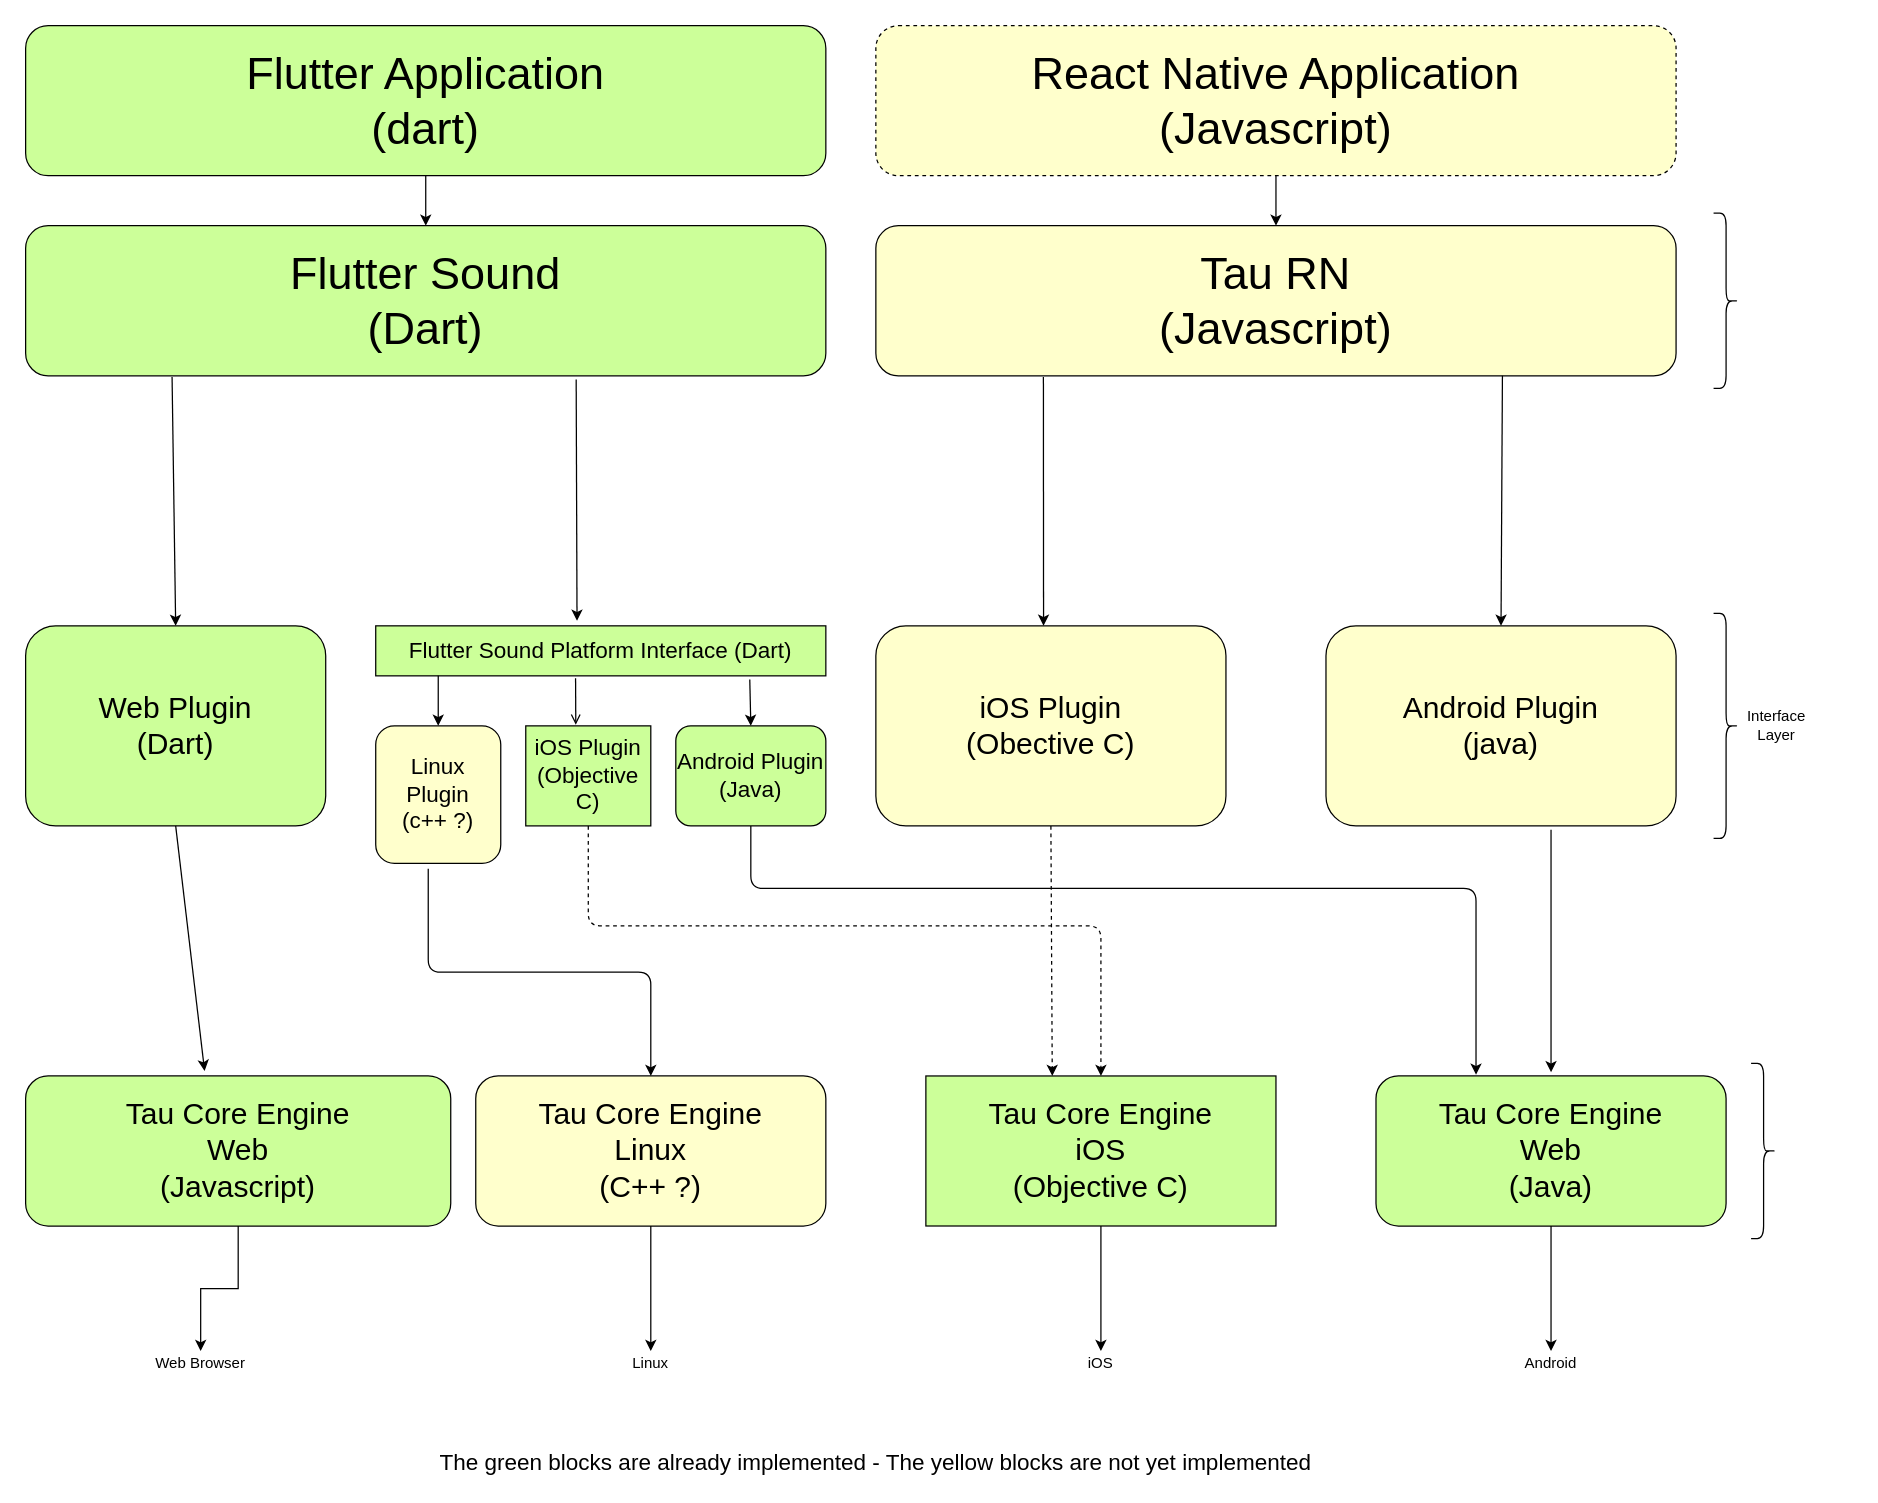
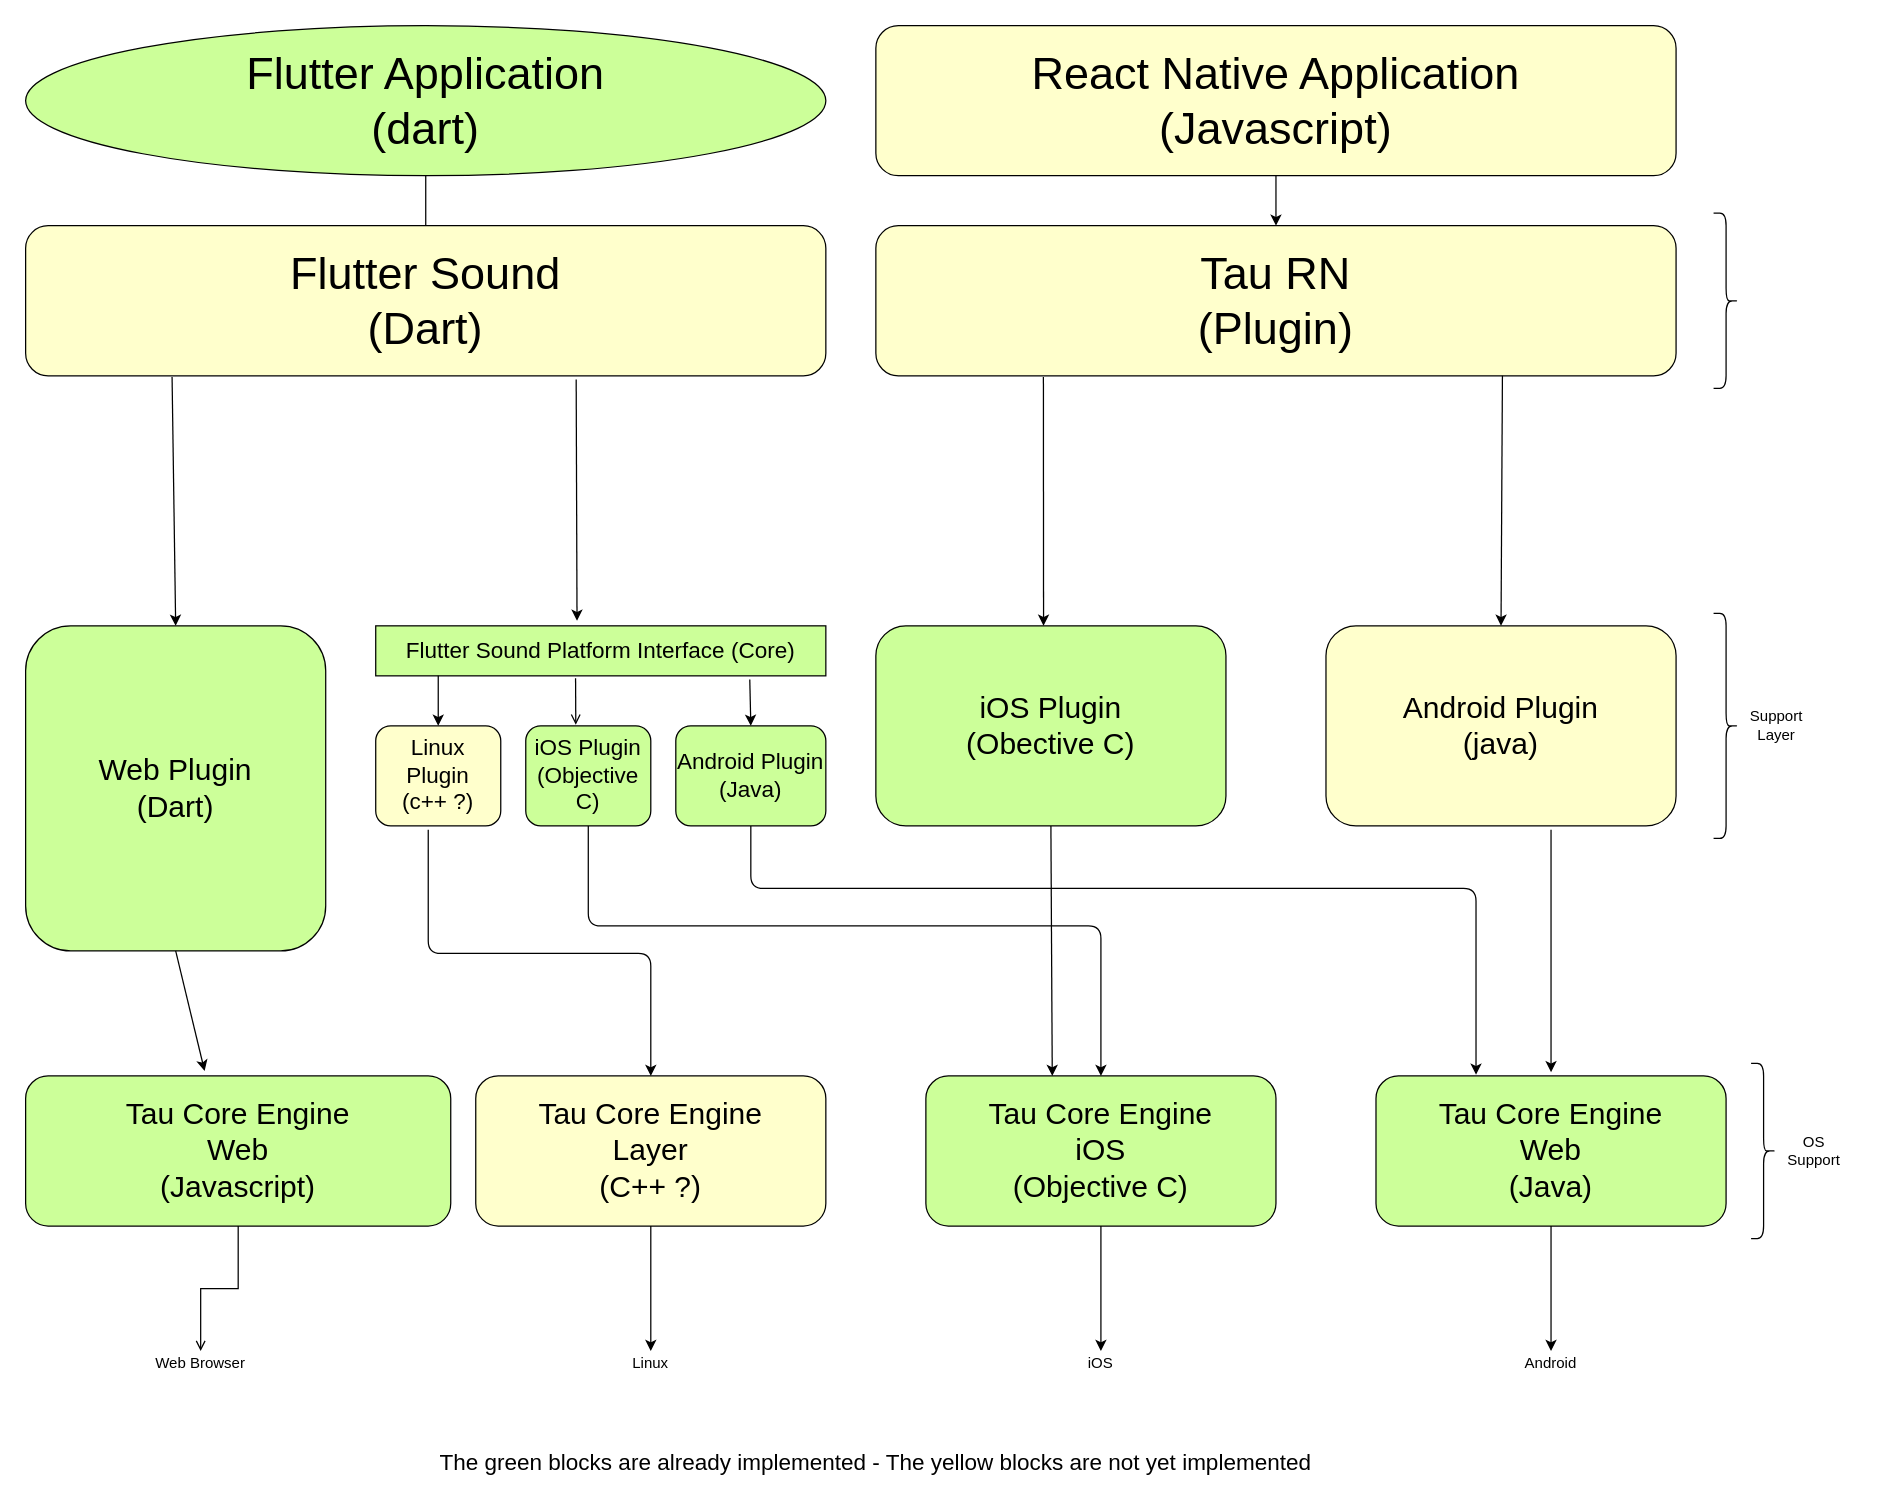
node "Flutter Application (dart)": shape rounded rectangle -> ellipse
node "React Native Application (Javascript)": style dashed -> solid
edge "Flutter Application (dart)" -> "Flutter Sound (Dart)": arrowhead classic -> none
node "Flutter Sound (Dart)": fillcolor #ccff99 -> #ffffcc
node "Tau RN (Javascript)": label "Tau RN (Javascript)" -> "Tau RN (Plugin)"
node "Flutter Sound Platform Interface (Dart)": label "Flutter Sound Platform Interface (Dart)" -> "Flutter Sound Platform Interface (Core)"
node "Web Plugin (Dart)": size 300x200 -> 300x325
node "iOS Plugin (Obective C)": fillcolor #ffffcc -> #ccff99
node "Interface Layer": label "Interface Layer" -> "Support Layer"
node "iOS Plugin (Objective C)": shape rectangle -> rounded rectangle
node "Linux Plugin (c++ ?)": size 125x138 -> 125x100
edge "iOS Plugin (Objective C)" -> "Tau Core Engine iOS (Objective C)": style dashed -> solid
edge "iOS Plugin (Obective C)" -> "Tau Core Engine iOS (Objective C)": style dashed -> solid
node "Tau Core Engine Linux (C++ ?)": label "Tau Core Engine Linux (C++ ?)" -> "Tau Core Engine Layer (C++ ?)"
node "Tau Core Engine iOS (Objective C)": shape rectangle -> rounded rectangle
node "OS Support": added
edge "Tau Core Engine Web (Javascript)" -> "Web Browser": arrowhead classic -> open
